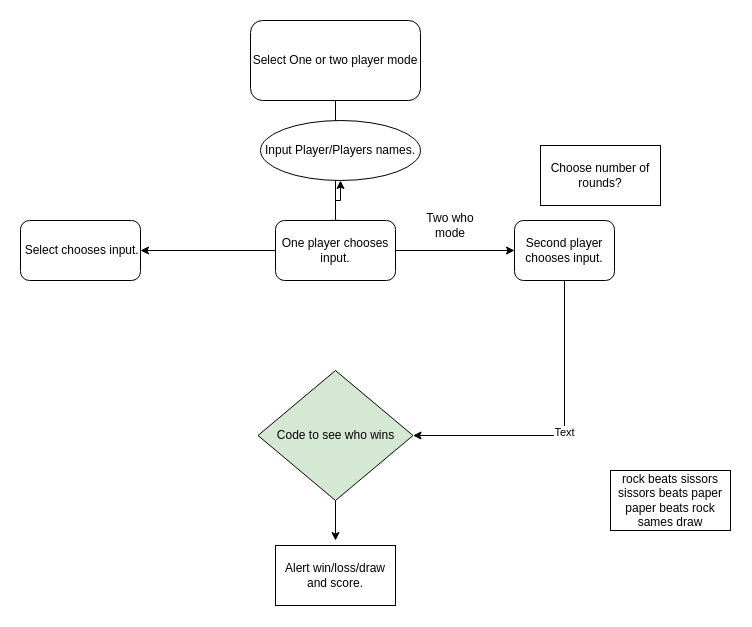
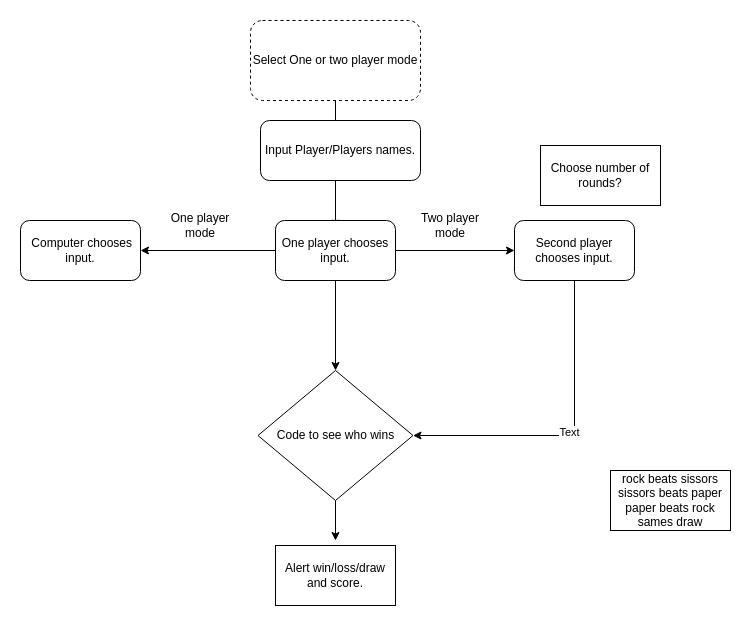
node "Select One or two player mode": style solid -> dashed
node "Input Player/Players names.": shape ellipse -> rounded rectangle
edge "One player chooses input." -> "Input Player/Players names.": now "One player chooses input." -> "Code to see who wins"
node "One player mode": added
node "Two who mode": label "Two who mode" -> "Two player mode"
node "Select chooses input.": label "Select chooses input." -> "Computer chooses input."
node "Second player chooses input.": size 100x60 -> 120x60
node "Code to see who wins": fillcolor #d5e8d4 -> #ffffff
